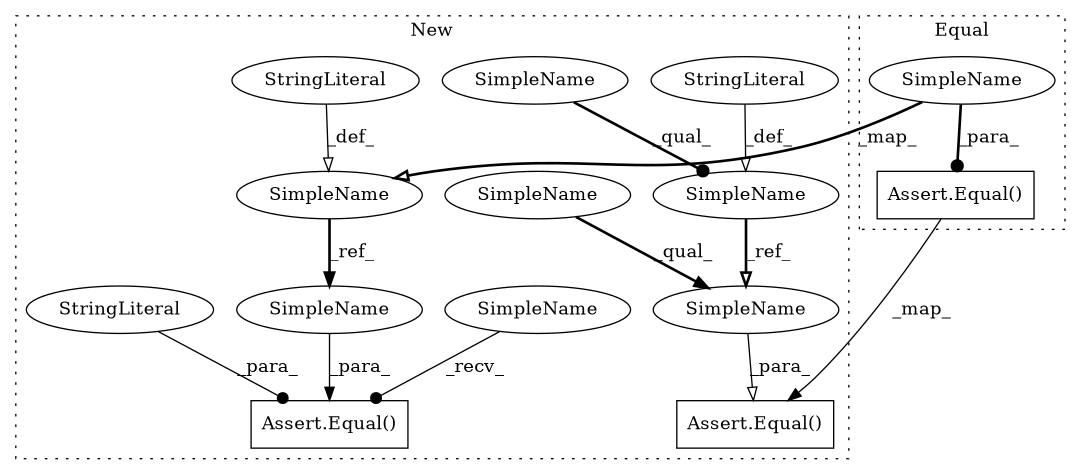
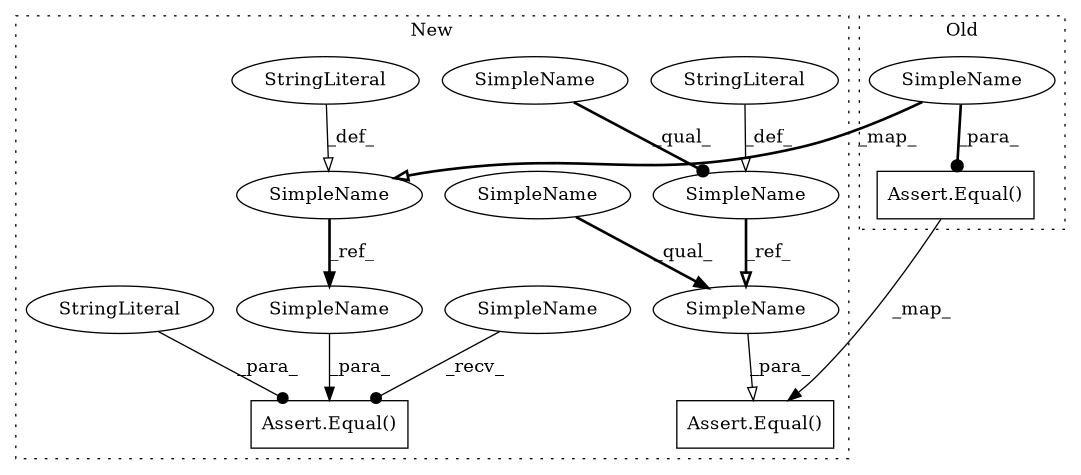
cluster "Equal": label "Equal" -> "Old"
